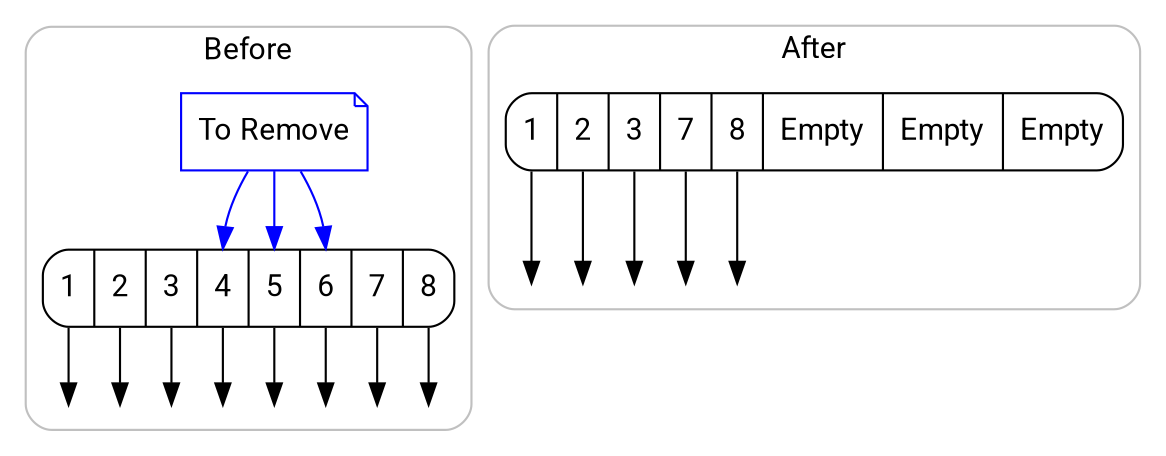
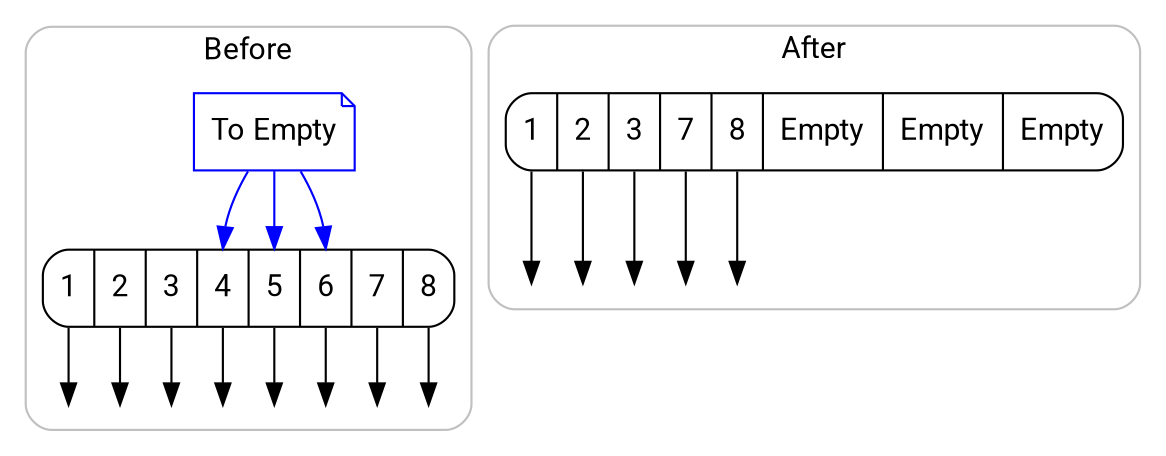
node "To Remove": label "To Remove" -> "To Empty"
